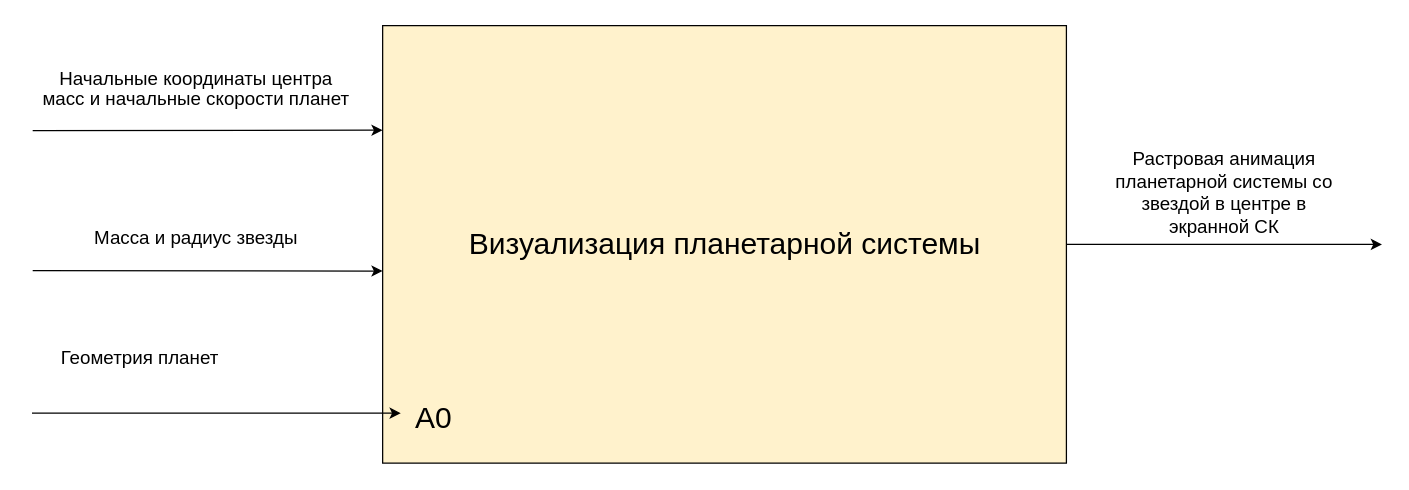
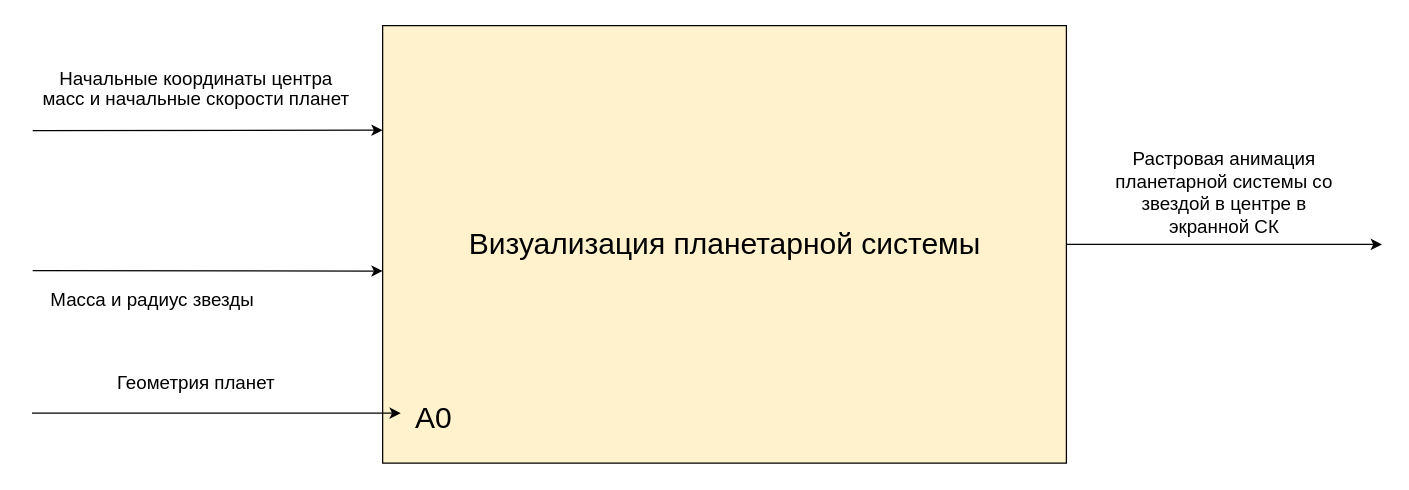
node "Масса и радиус звезды": moved (195, 237) -> (151, 299)
node "Геометрия планет": moved (139, 357) -> (195, 382)
